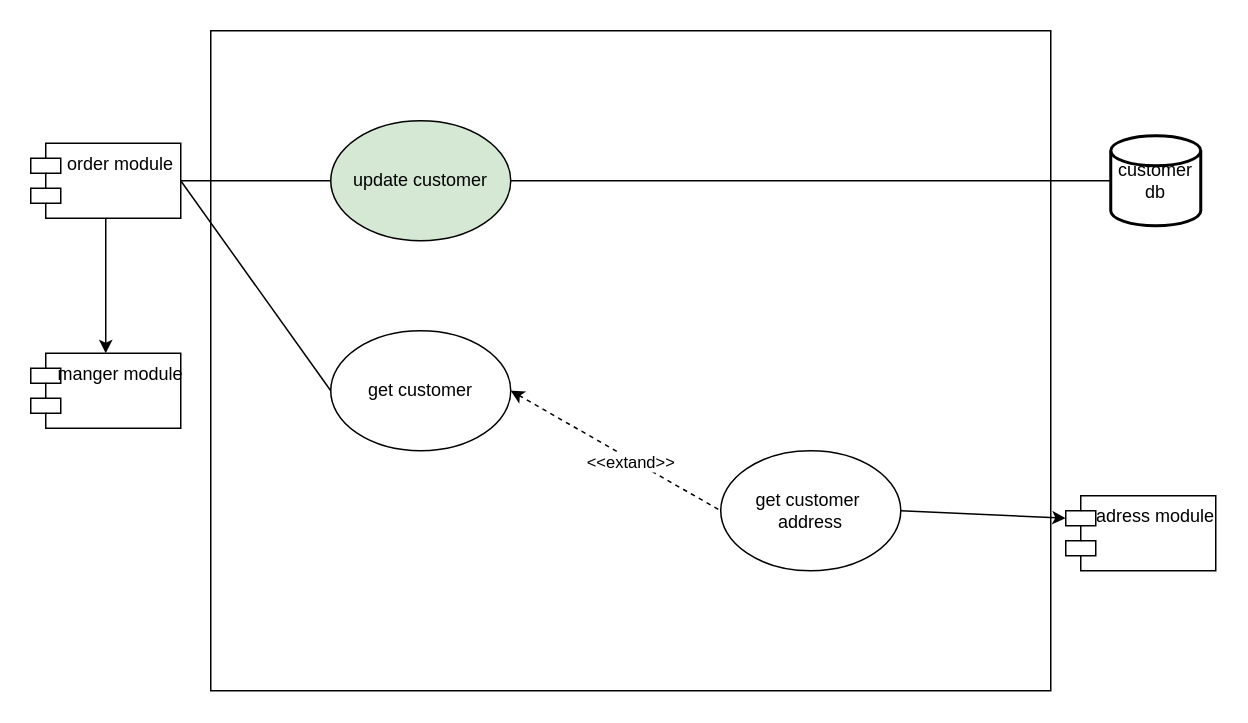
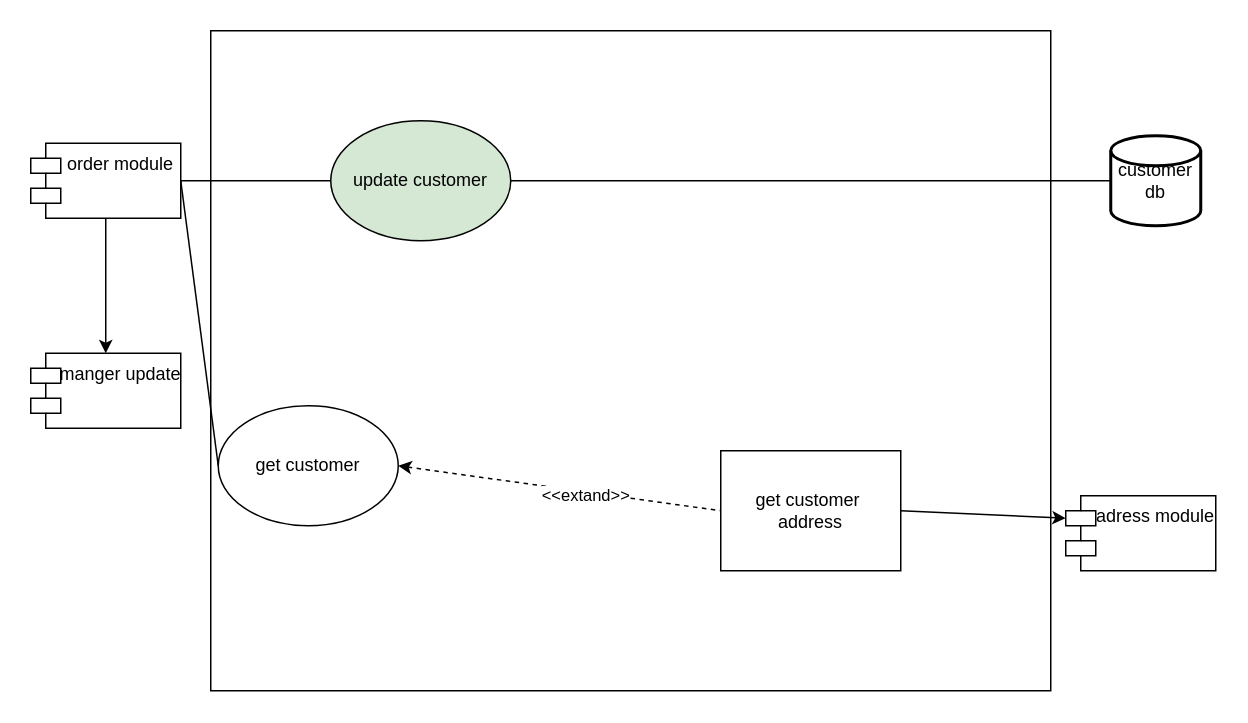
node "manger module": label "manger module" -> "manger update"
node "get customer": moved (421, 391) -> (308, 466)
node "get customer address": shape ellipse -> rectangle
